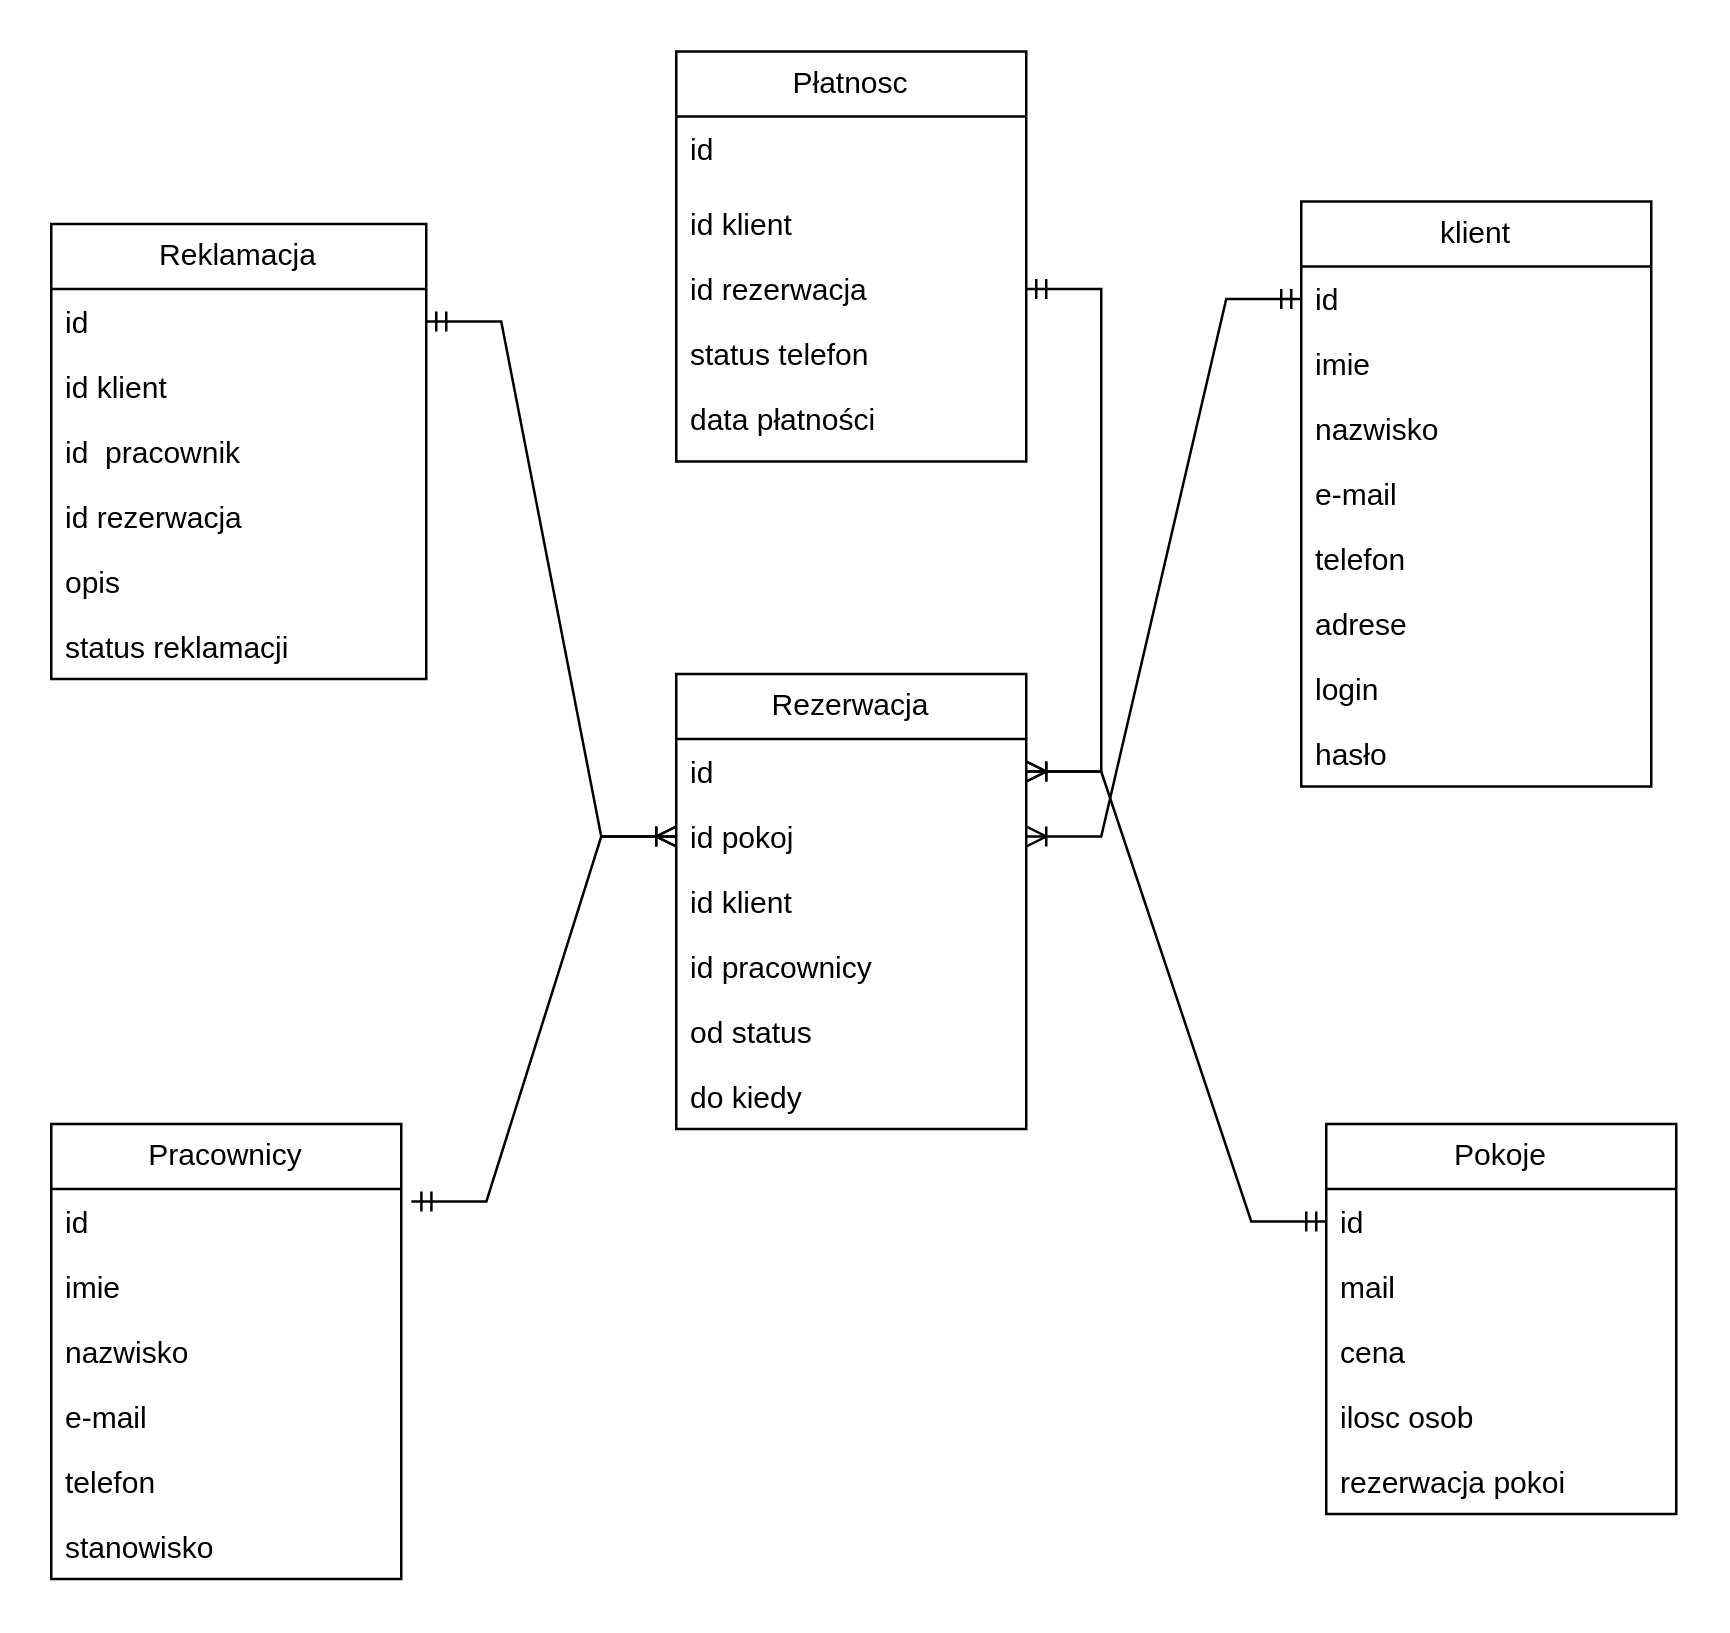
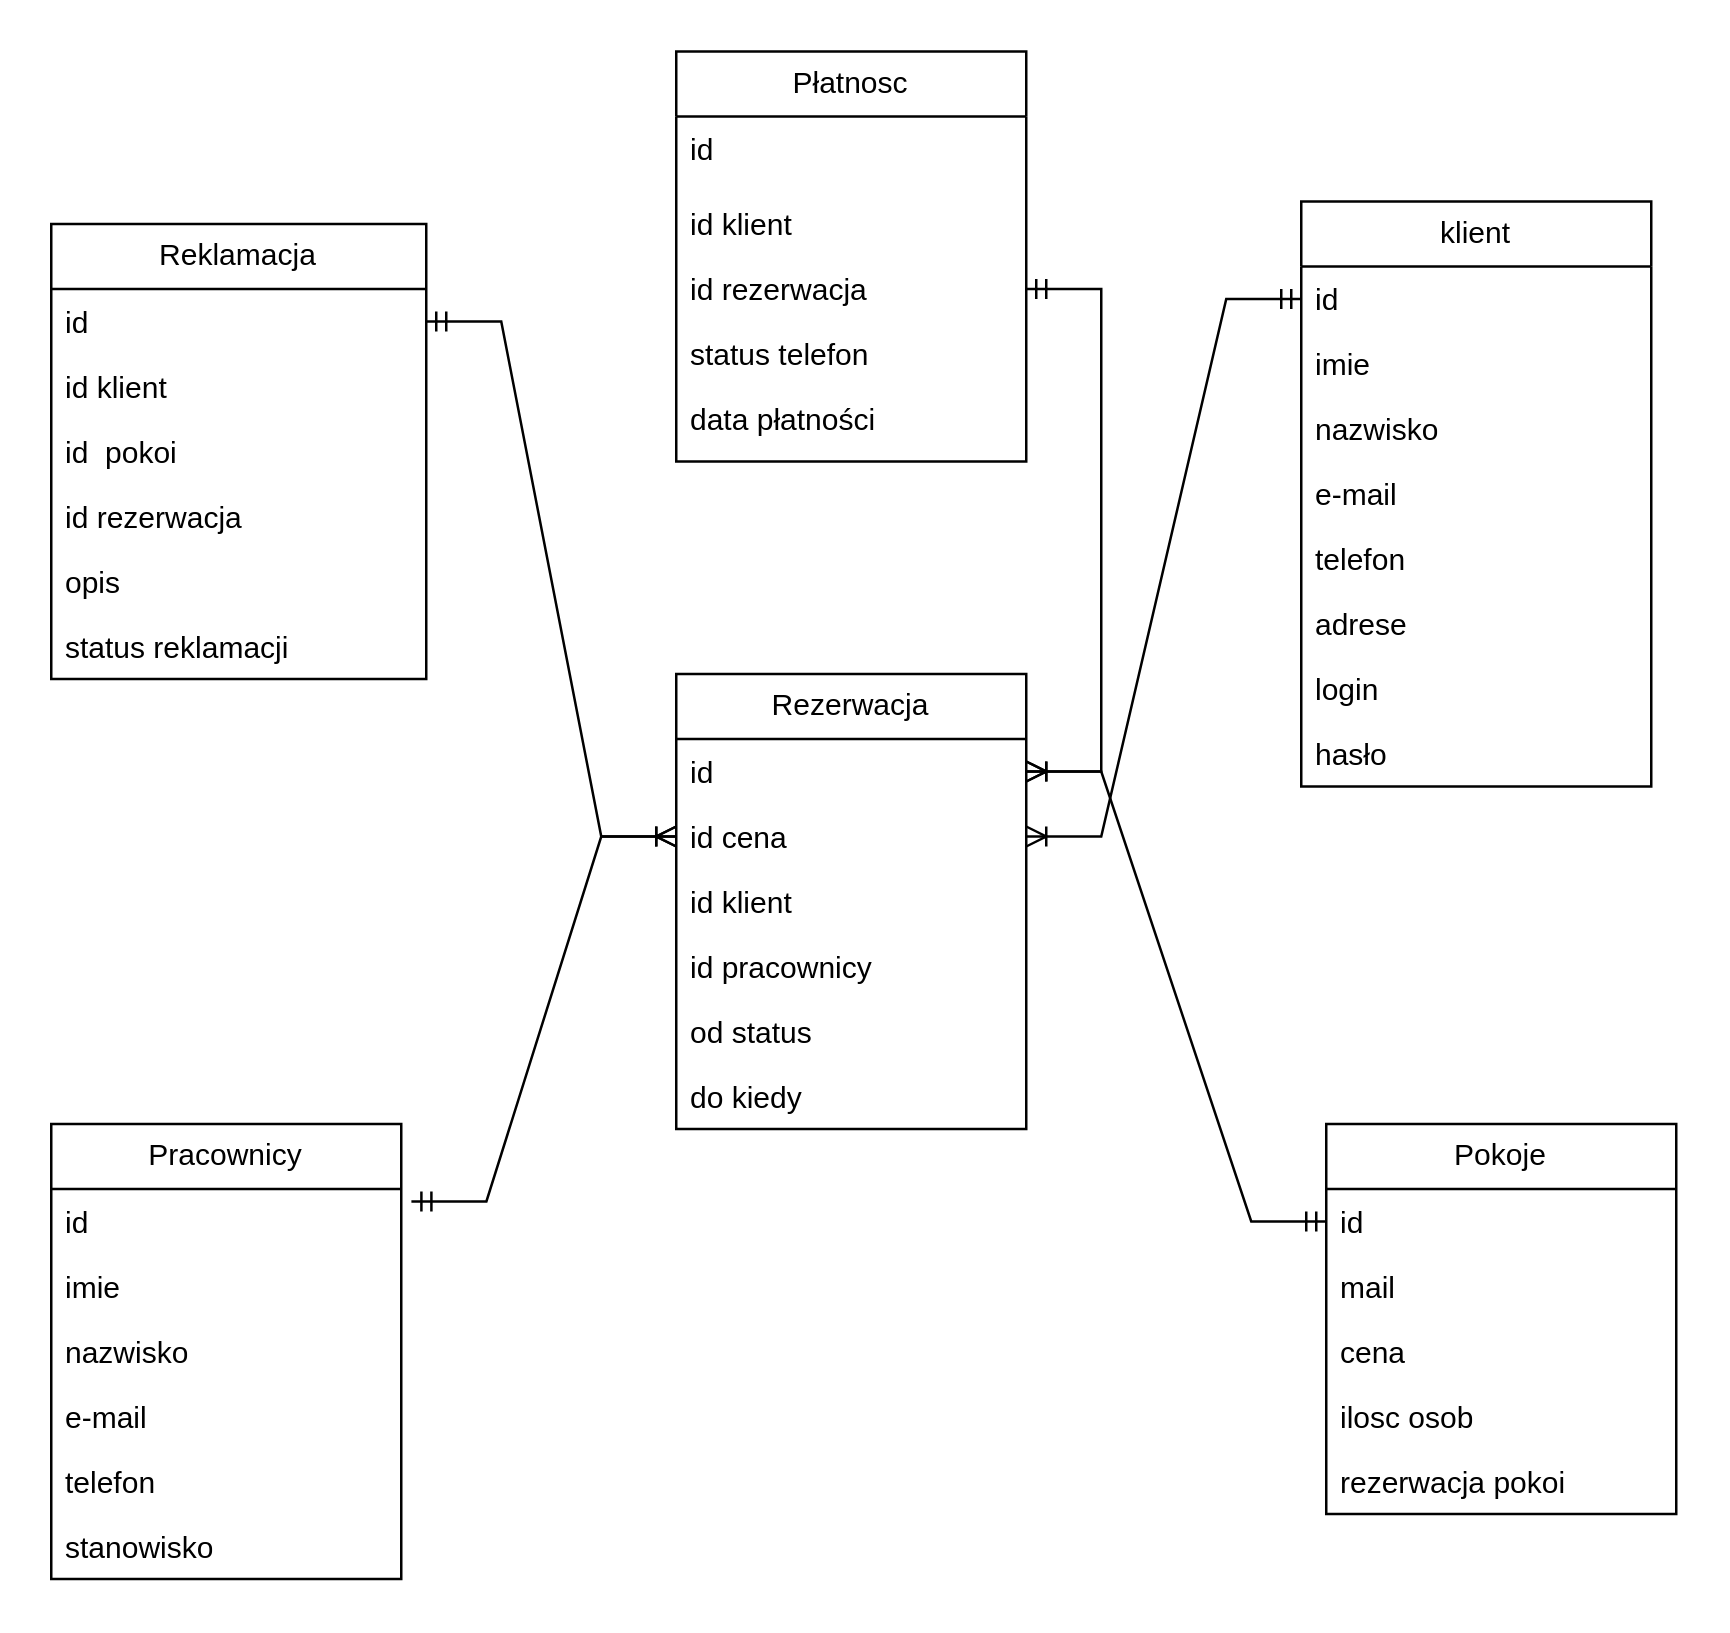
node "id pracownik": label "id pracownik" -> "id pokoi"
node "id pokoj": label "id pokoj" -> "id cena"
